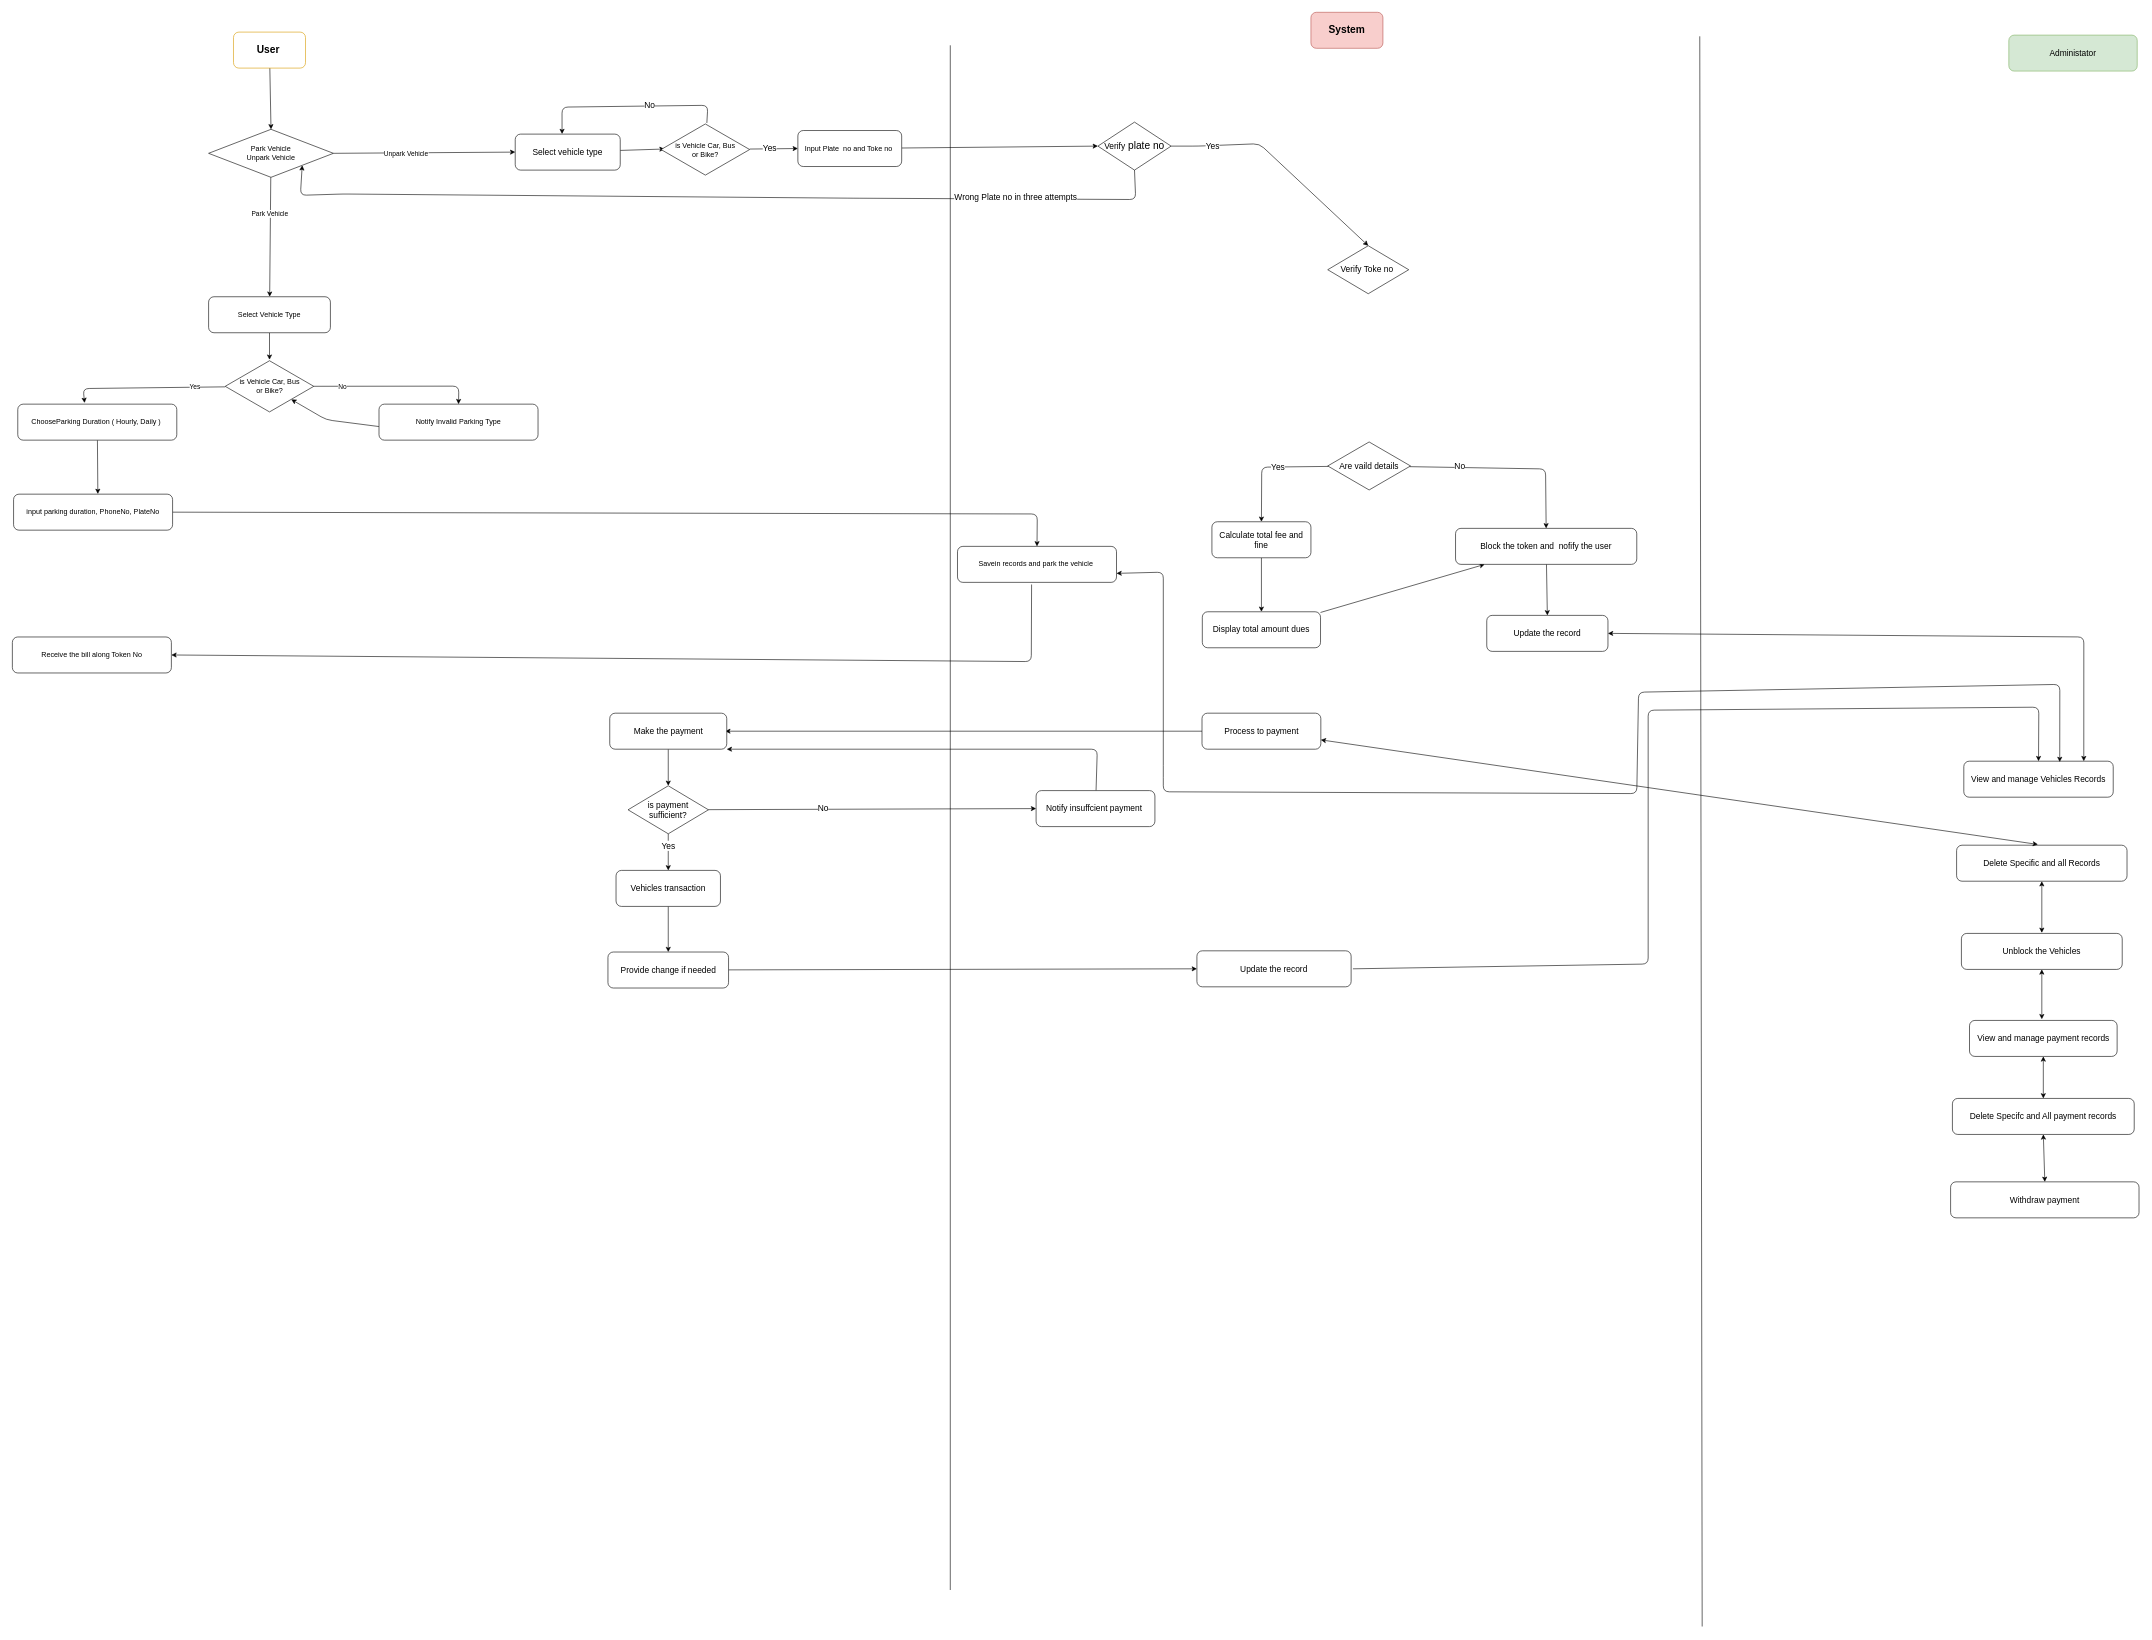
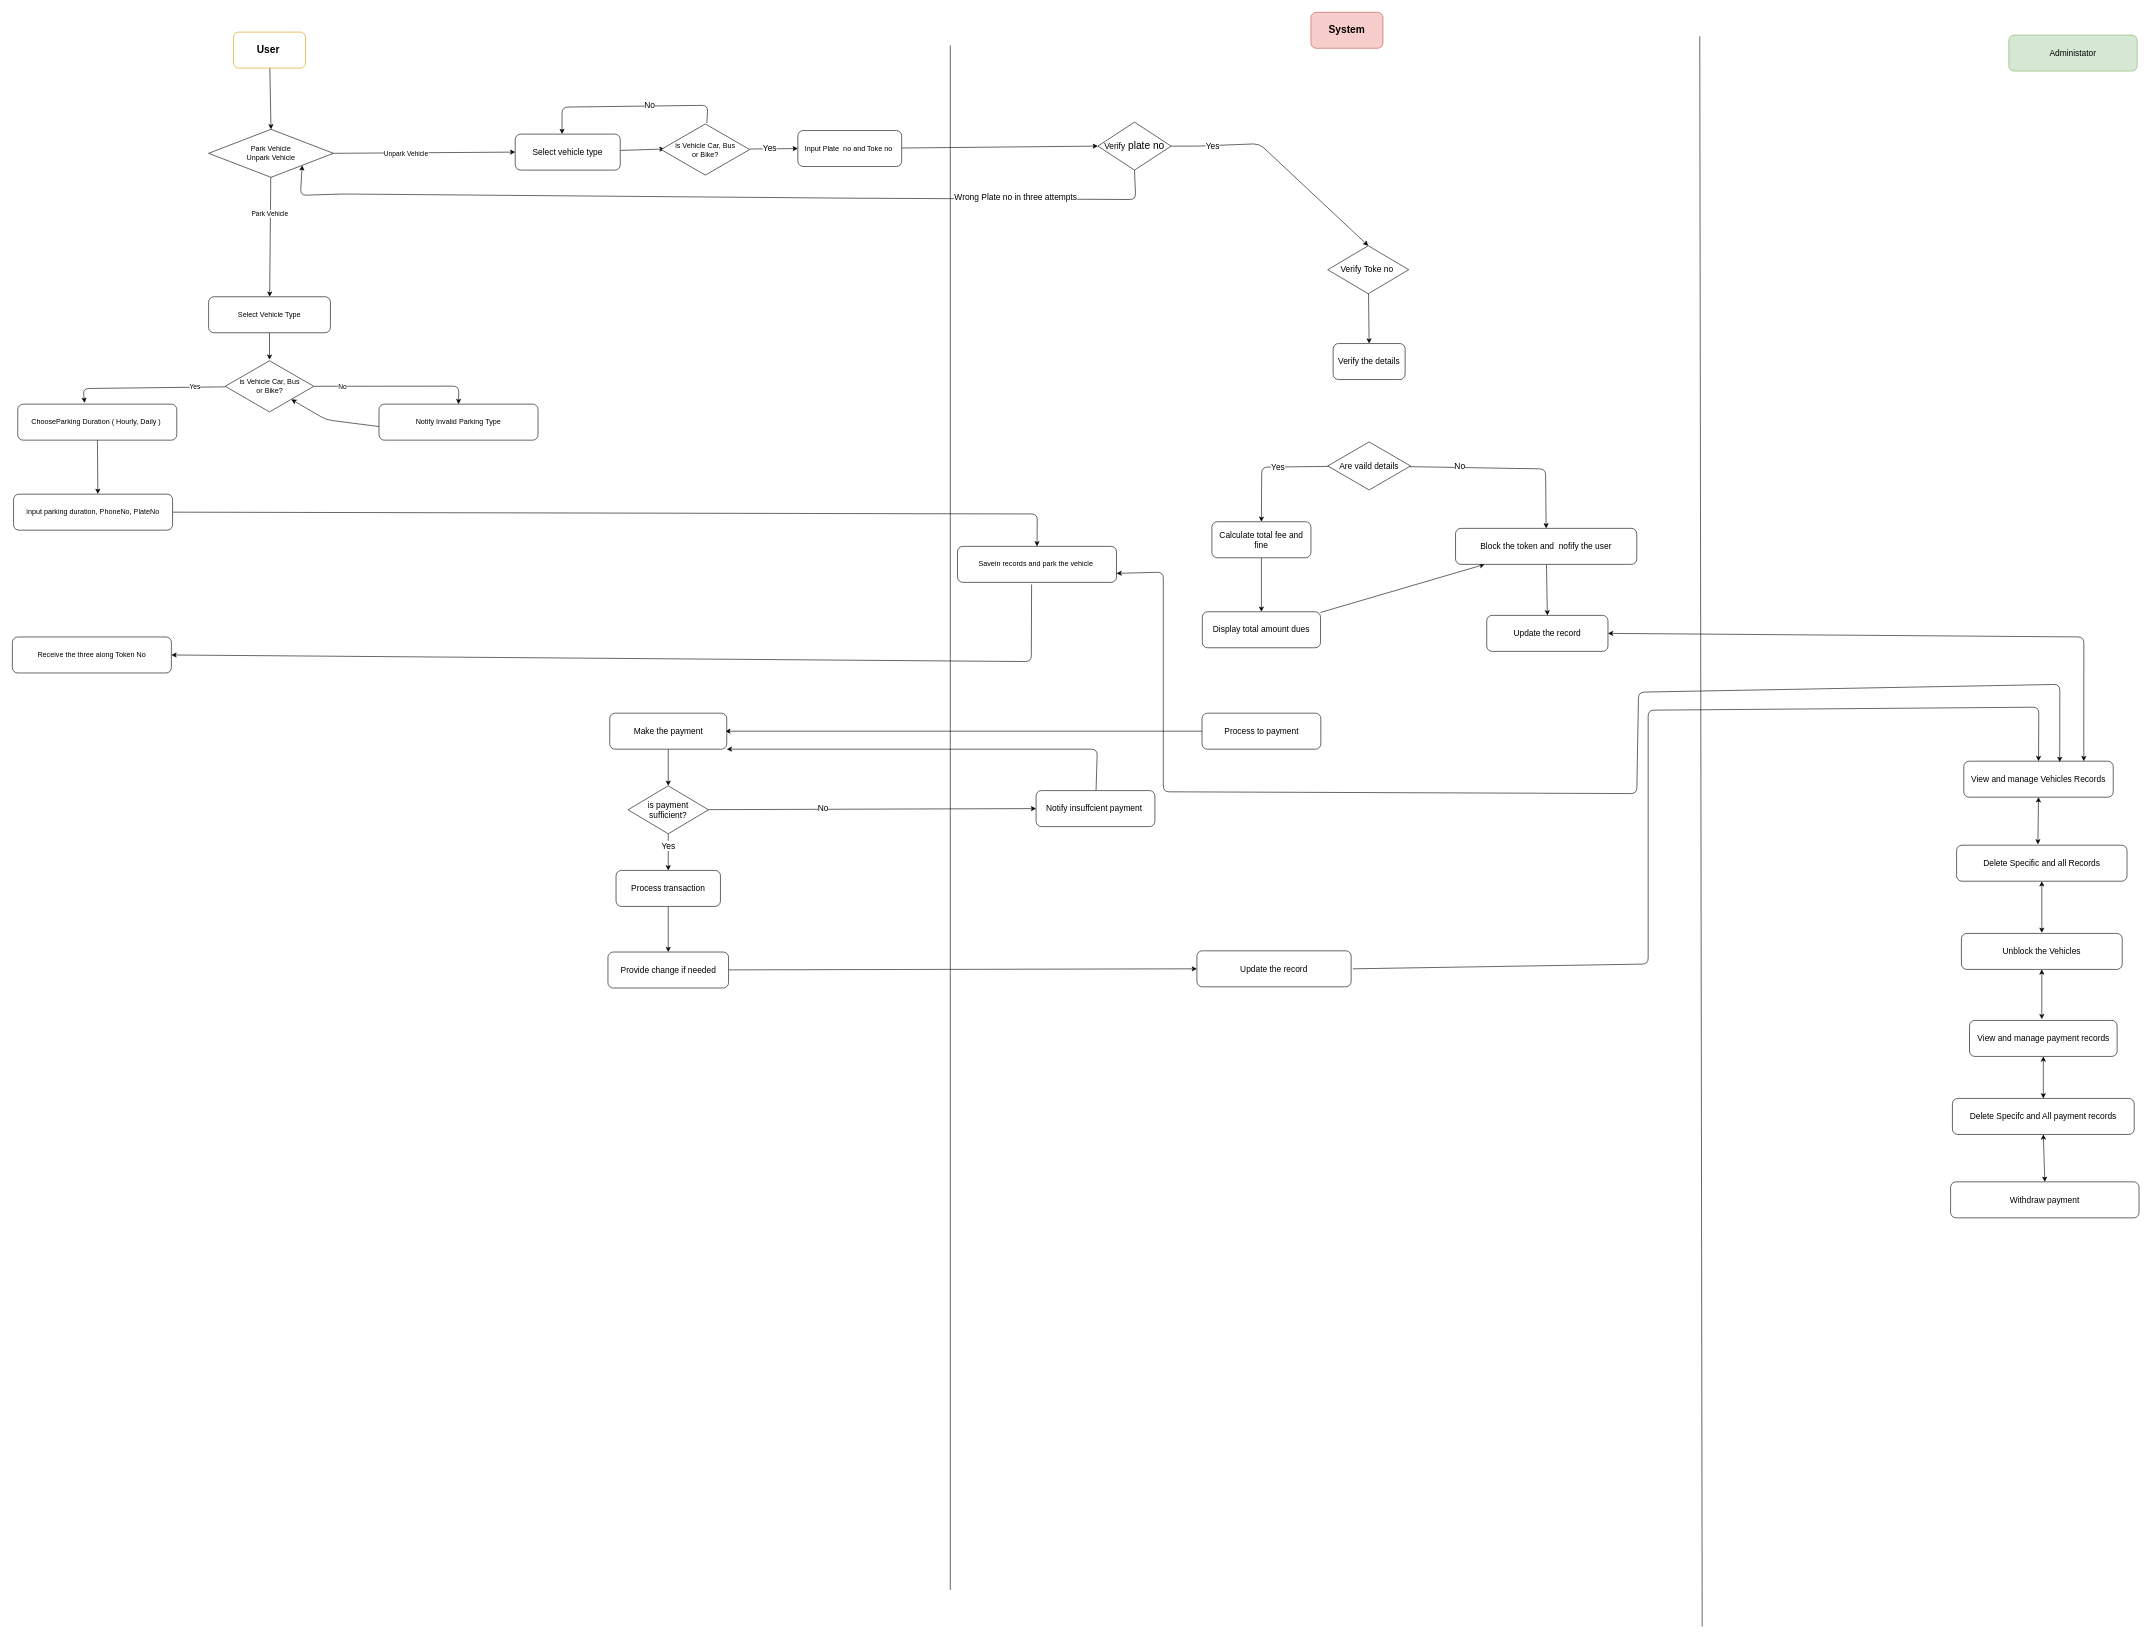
edge "Verify Toke no" -> "Verify the details": added
node "Verify the details": added
node "Receive the bill along Token No": label "Receive the bill along Token No" -> "Receive the three along Token No"
edge "Process to payment" -- "Delete Specific and all Records": now "View and manage Vehicles Records" -- "Delete Specific and all Records"
node "Vehicles transaction": label "Vehicles transaction" -> "Process transaction"
